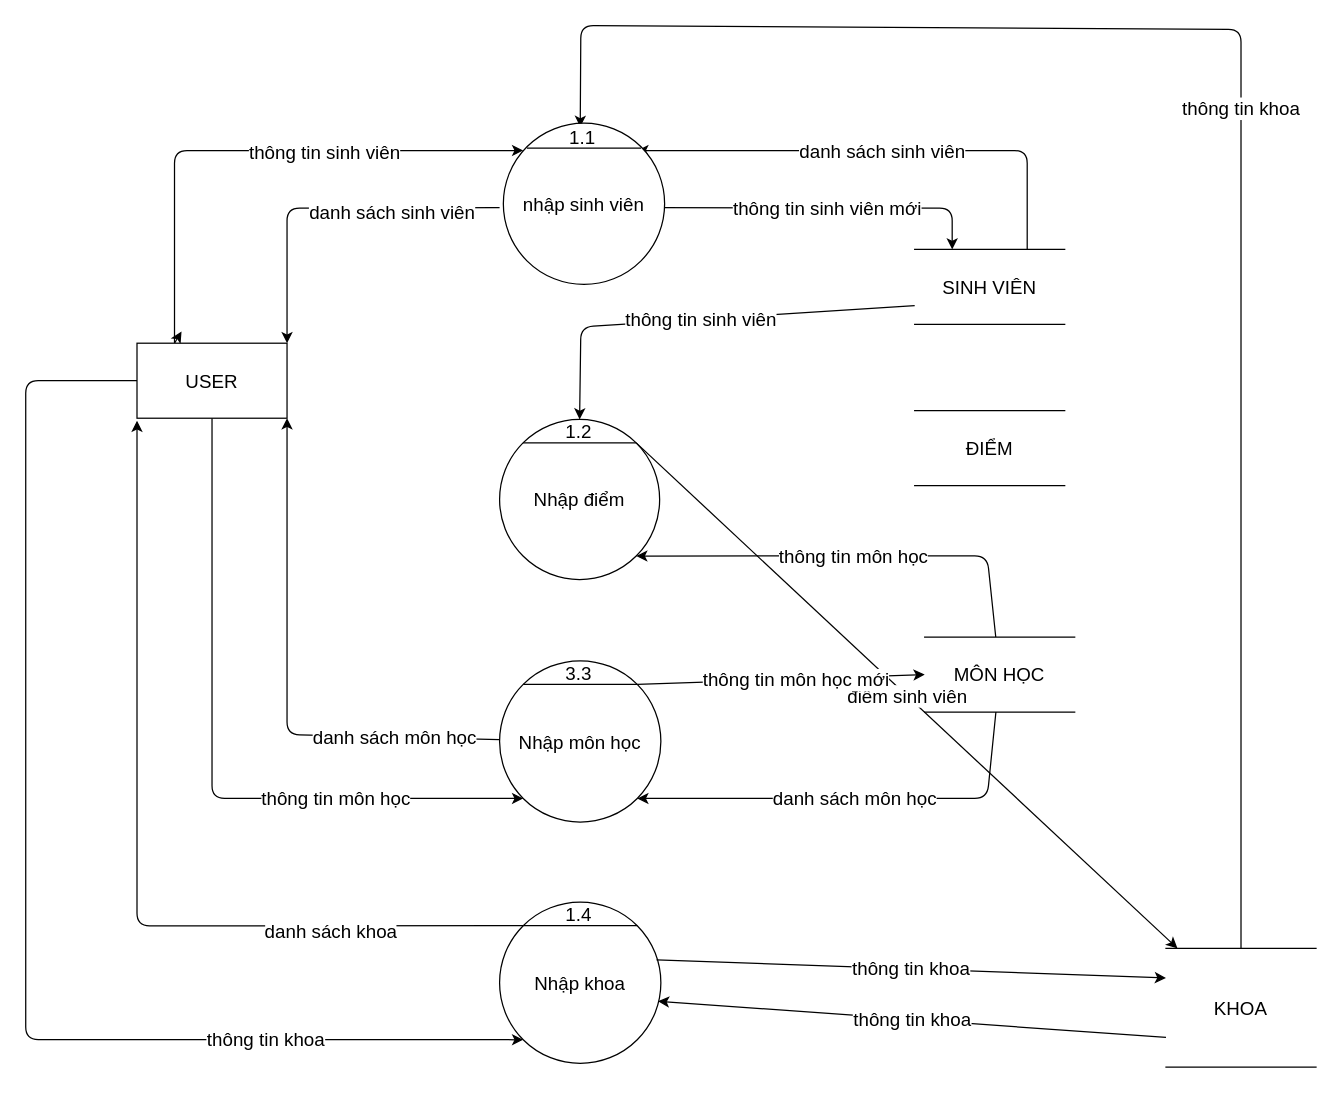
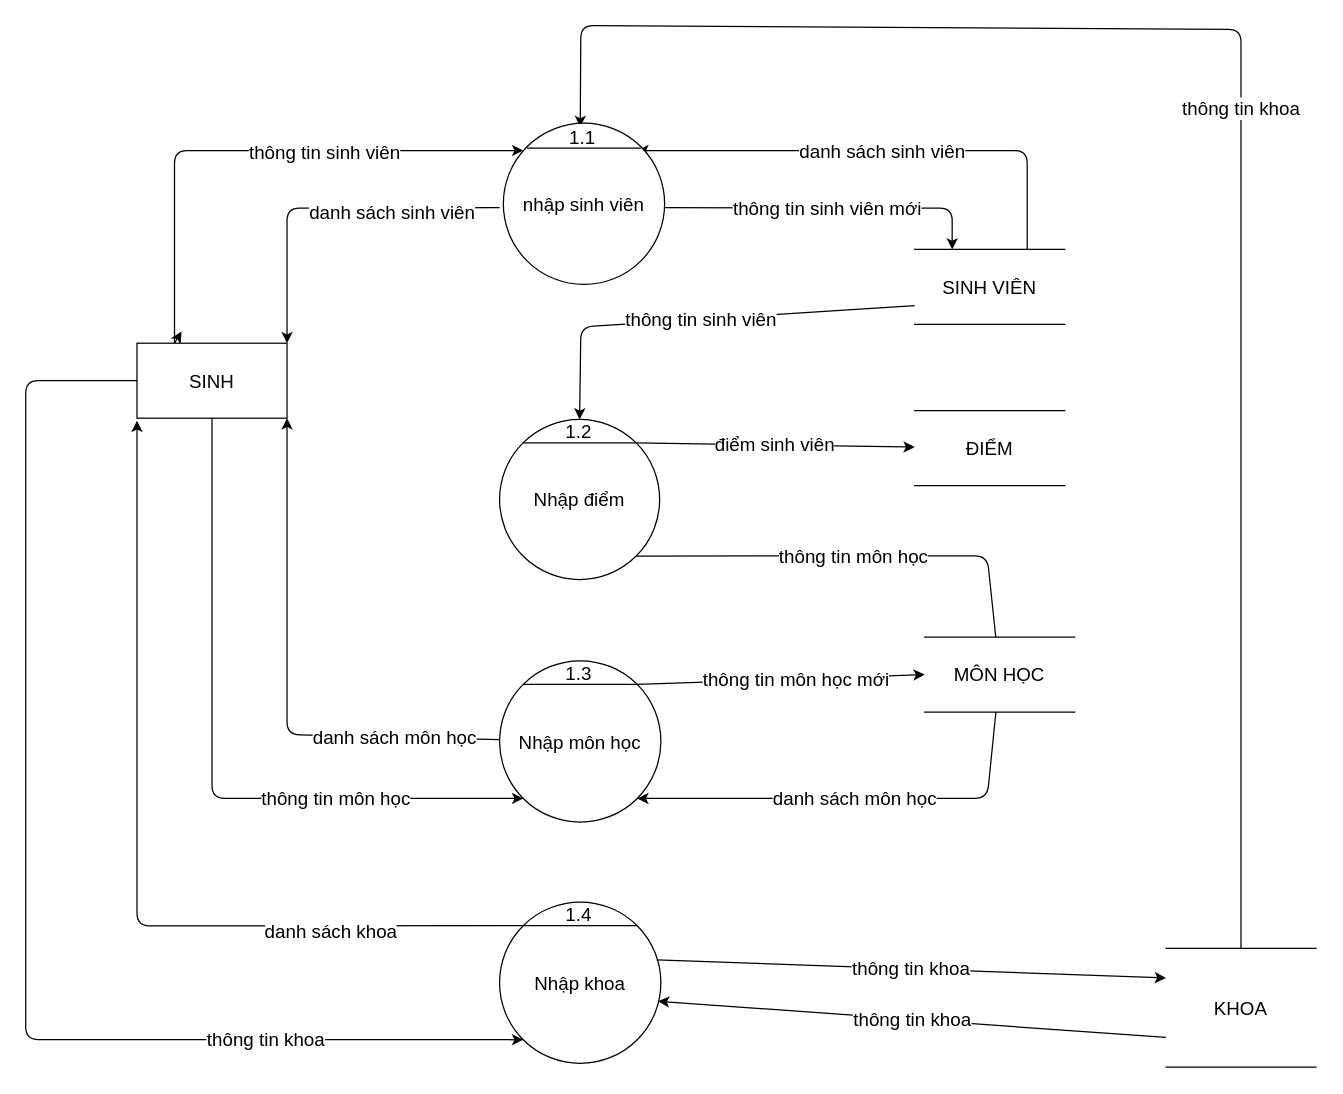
node "USER": label "USER" -> "SINH"
edge "MÔN HỌC" -> "Nhập điểm": arrowhead classic -> none
node "3.3": label "3.3" -> "1.3"
edge "Nhập điểm" -> "KHOA": now "Nhập điểm" -> "ĐIỂM"
